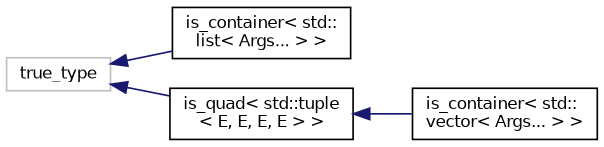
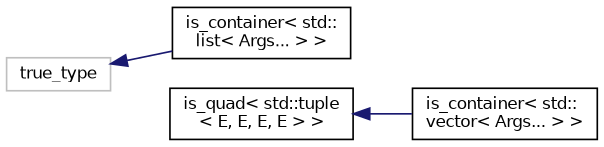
edge "is_quad< std::tuple < E, E, E, E > >" -> "true_type": removed
